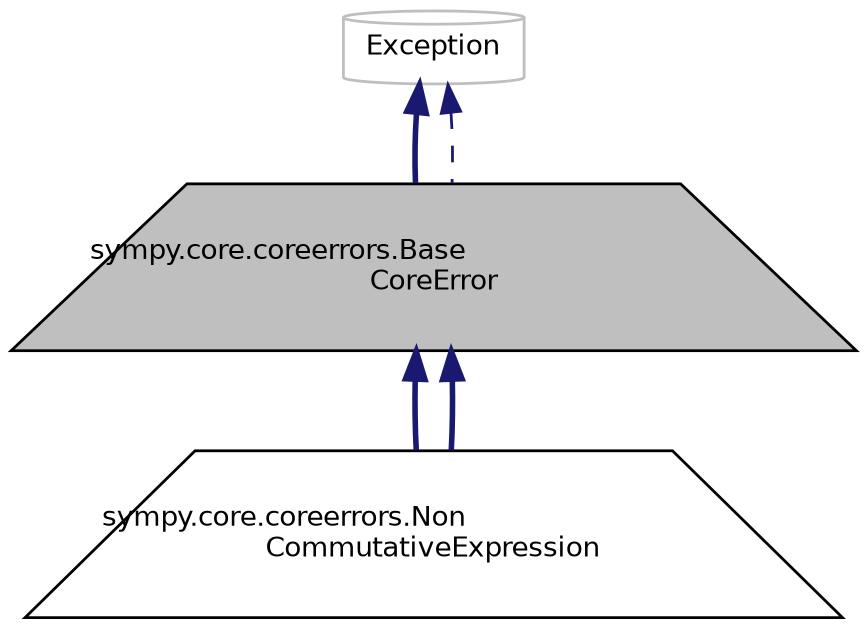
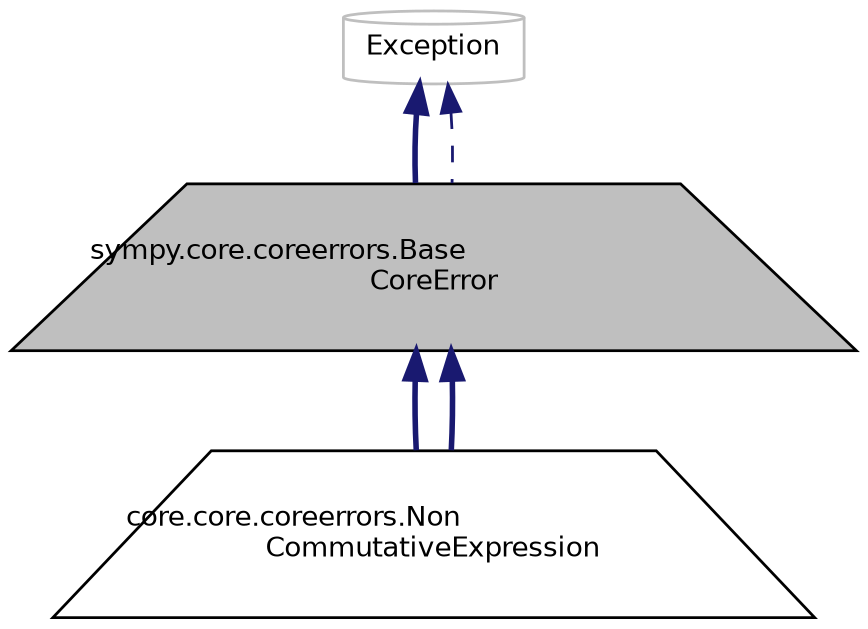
node "sympy.core.coreerrors.Non CommutativeExpression": label "sympy.core.coreerrors.Non CommutativeExpression" -> "core.core.coreerrors.Non CommutativeExpression"
